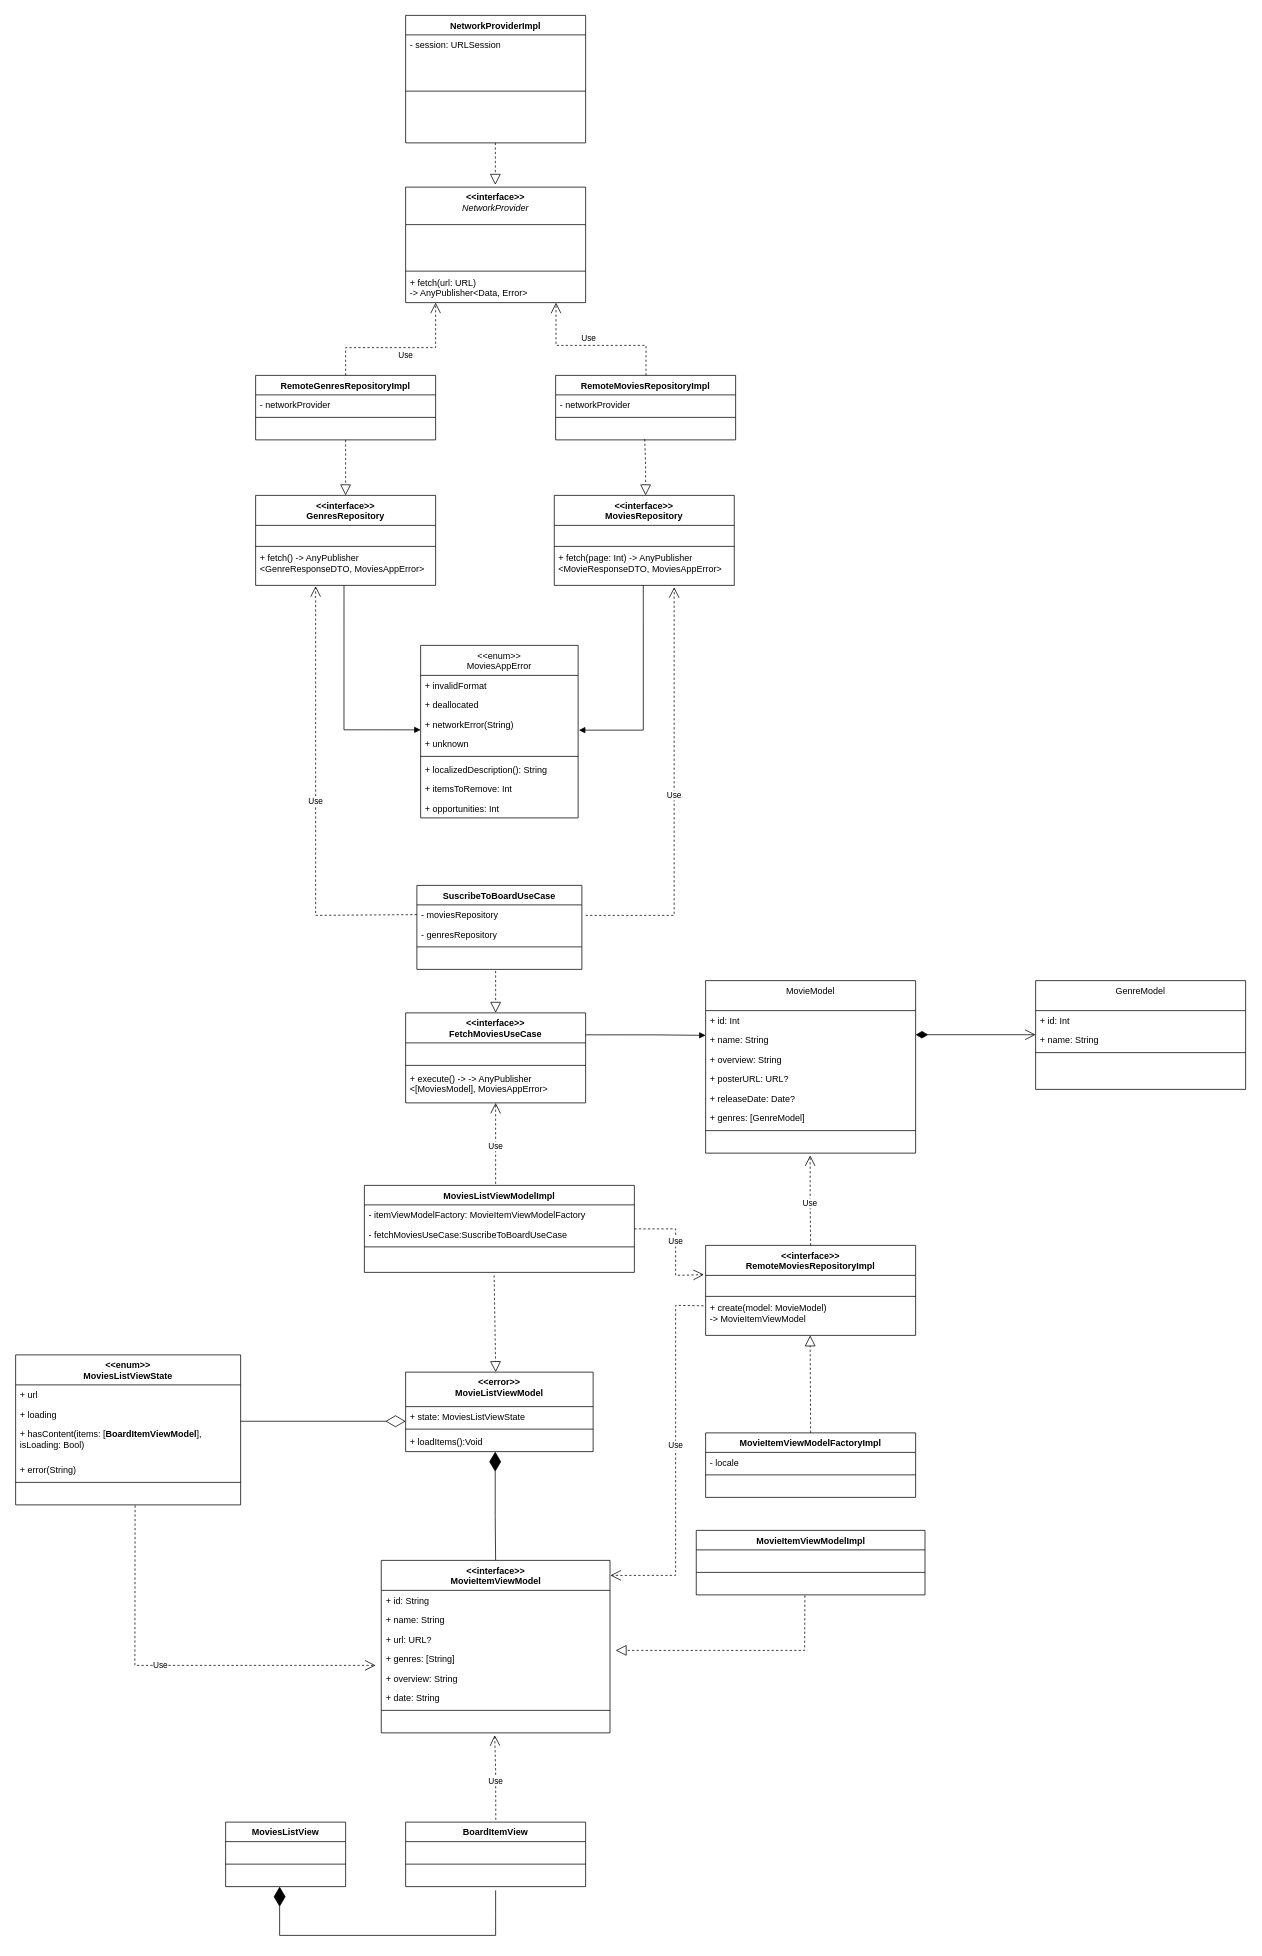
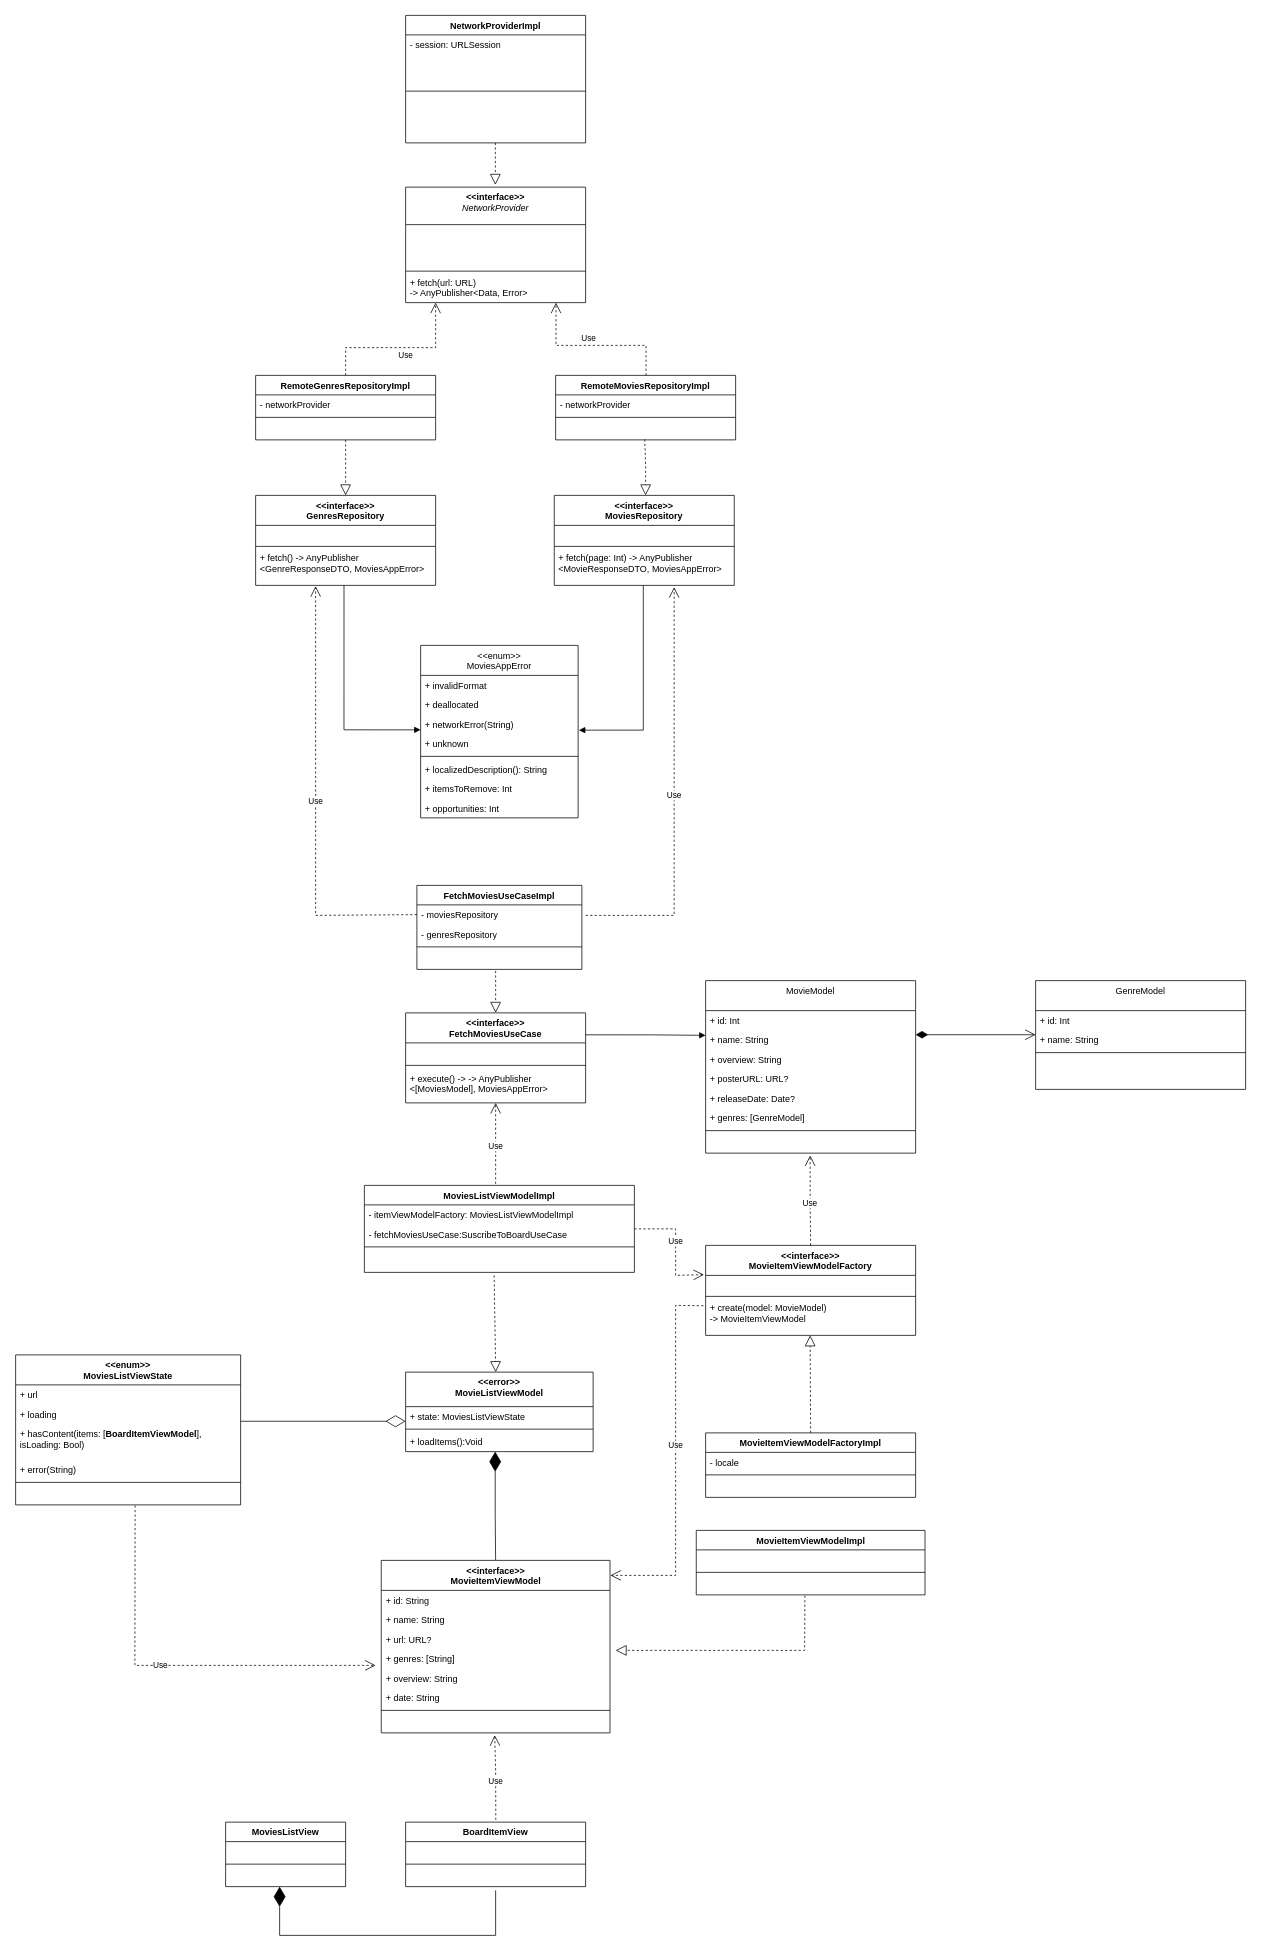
node "SuscribeToBoardUseCase": label "SuscribeToBoardUseCase" -> "FetchMoviesUseCaseImpl"
node "- itemViewModelFactory: MovieItemViewModelFactory": label "- itemViewModelFactory: MovieItemViewModelFactory" -> "- itemViewModelFactory: MoviesListViewModelImpl"
node "<<interface>> RemoteMoviesRepositoryImpl": label "<<interface>> RemoteMoviesRepositoryImpl" -> "<<interface>> MovieItemViewModelFactory"
